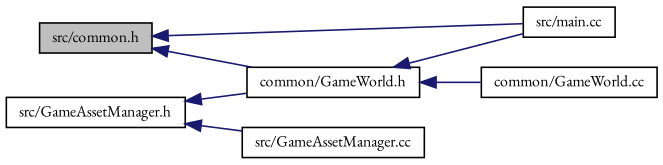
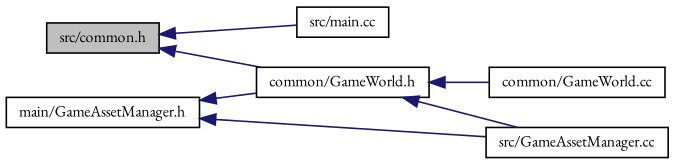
edge "src/main.cc" -> "common/GameWorld.h": now "src/GameAssetManager.cc" -> "common/GameWorld.h"
node "src/GameAssetManager.h": label "src/GameAssetManager.h" -> "main/GameAssetManager.h"
